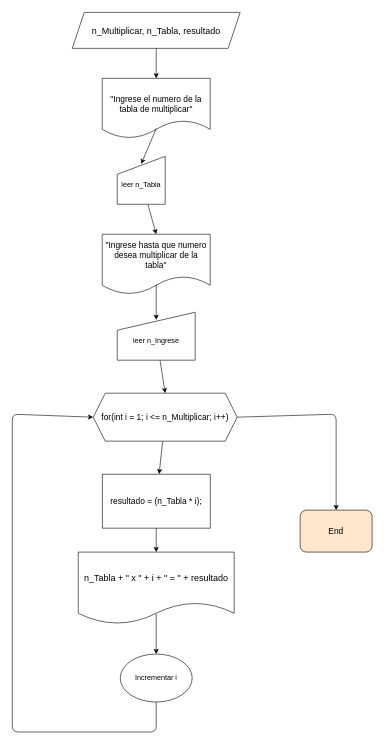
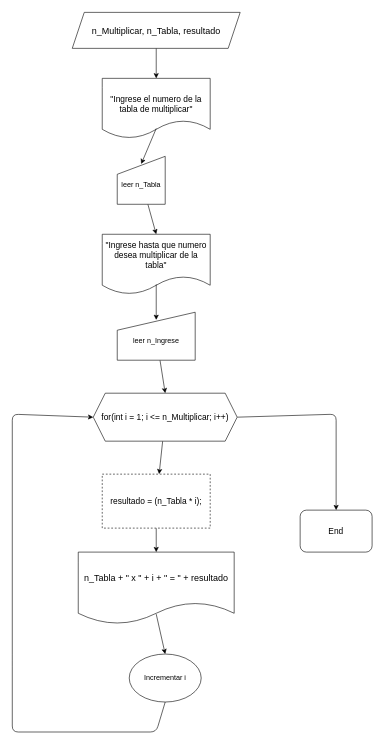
node "resultado = (n_Tabla * i);": style solid -> dashed
node "End": fillcolor #ffe6cc -> #ffffff
node "Incrementar i": moved (156, 678) -> (165, 678)
